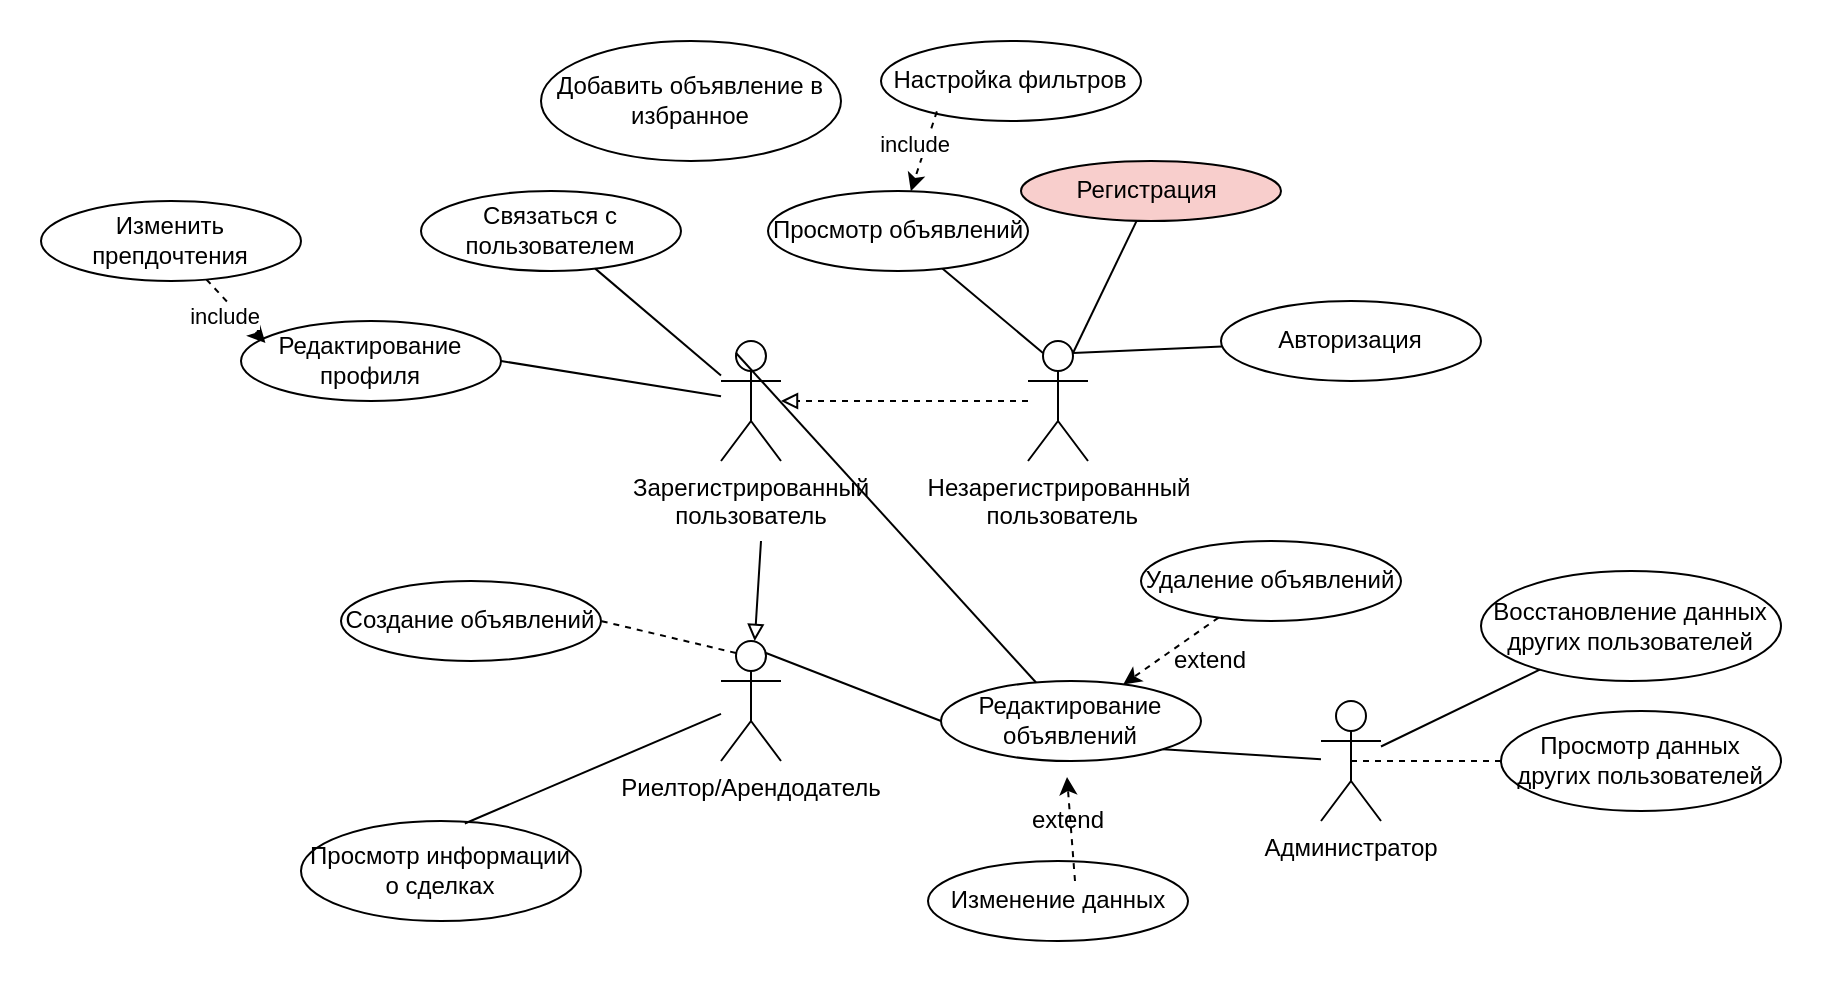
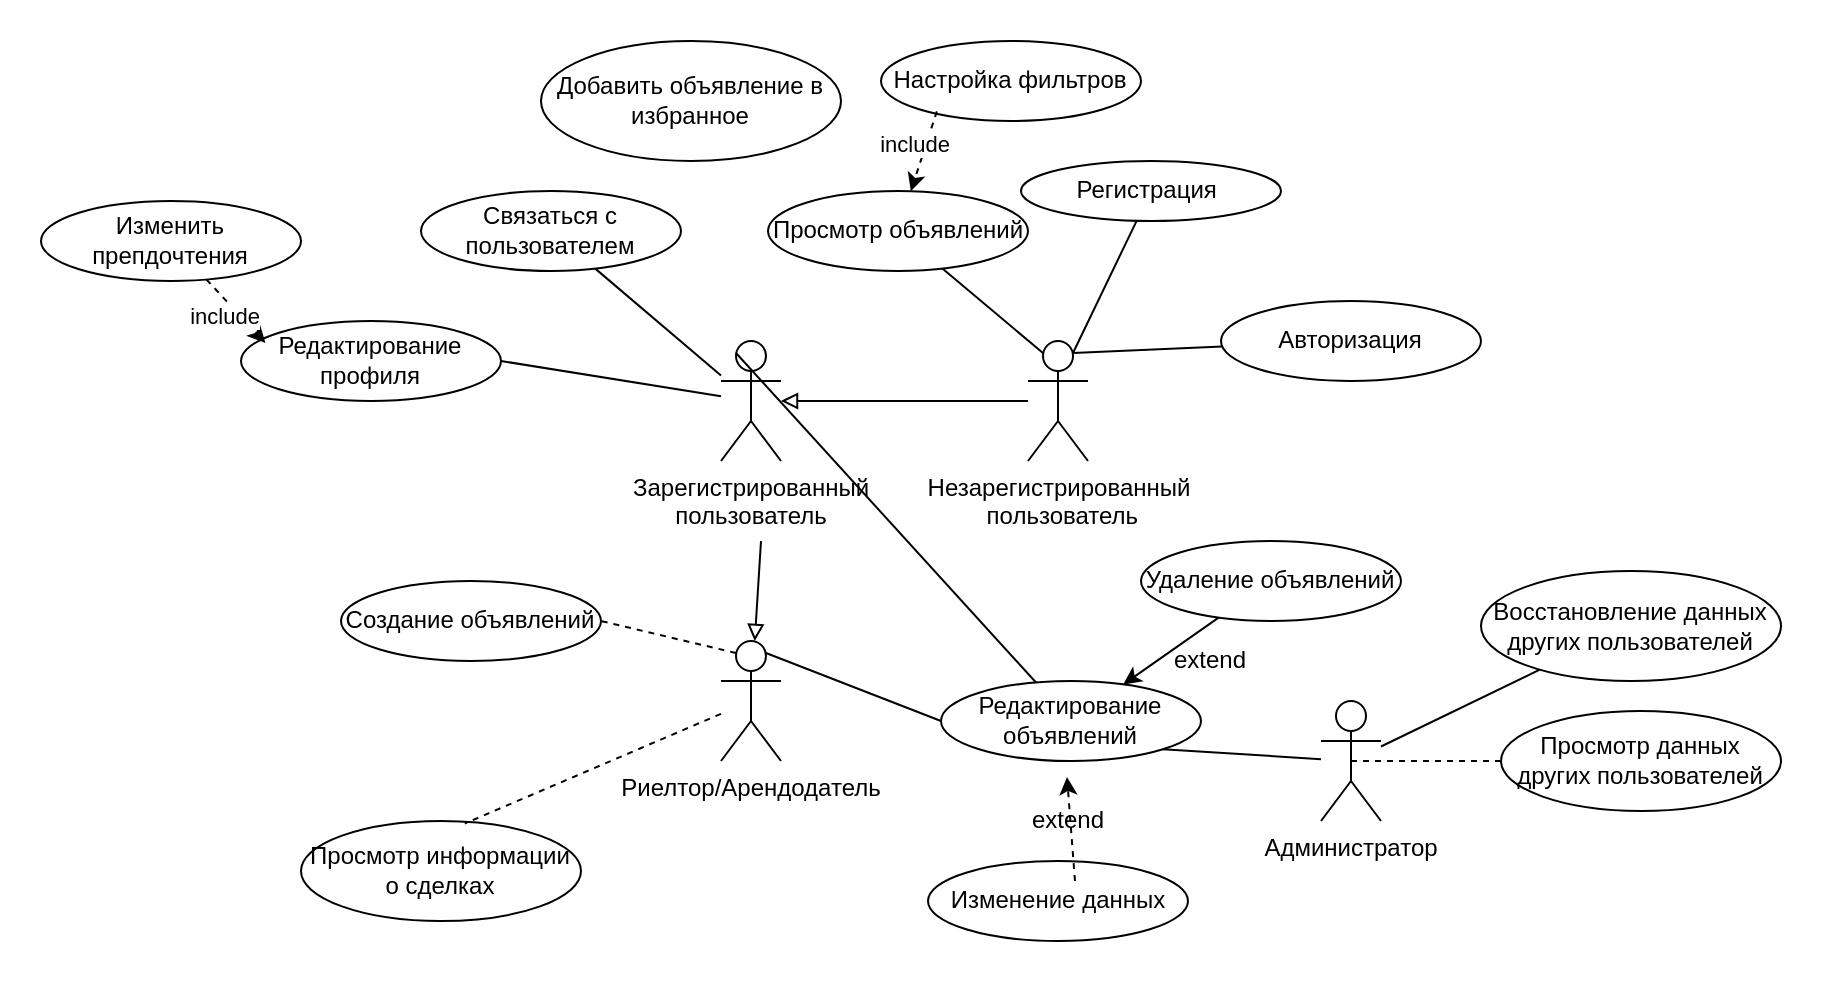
node "Регистрация": fillcolor #f8cecc -> #ffffff
edge "Незарегистрированный пользователь" -> "Зарегистрированный пользователь": style dashed -> solid
edge "Удаление объявлений" -> "Редактирование объявлений": style dashed -> solid
edge "Риелтор/Арендодатель" -- "Просмотр информации о сделках": style solid -> dashed
